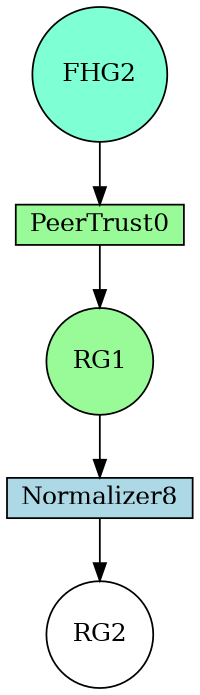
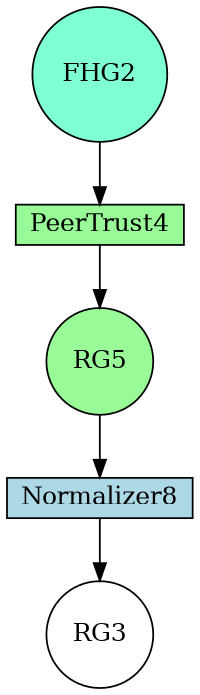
node "PeerTrust0": label "PeerTrust0" -> "PeerTrust4"
node "RG1": label "RG1" -> "RG5"
node "RG2": label "RG2" -> "RG3"
